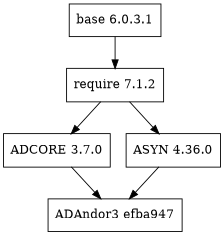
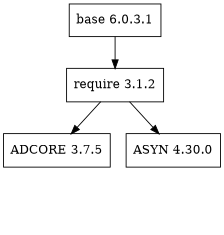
node "require 7.1.2": label "require 7.1.2" -> "require 3.1.2"
node "ADCORE 3.7.0": label "ADCORE 3.7.0" -> "ADCORE 3.7.5"
node "ASYN 4.36.0": label "ASYN 4.36.0" -> "ASYN 4.30.0"
node "ADAndor3 efba947": removed
